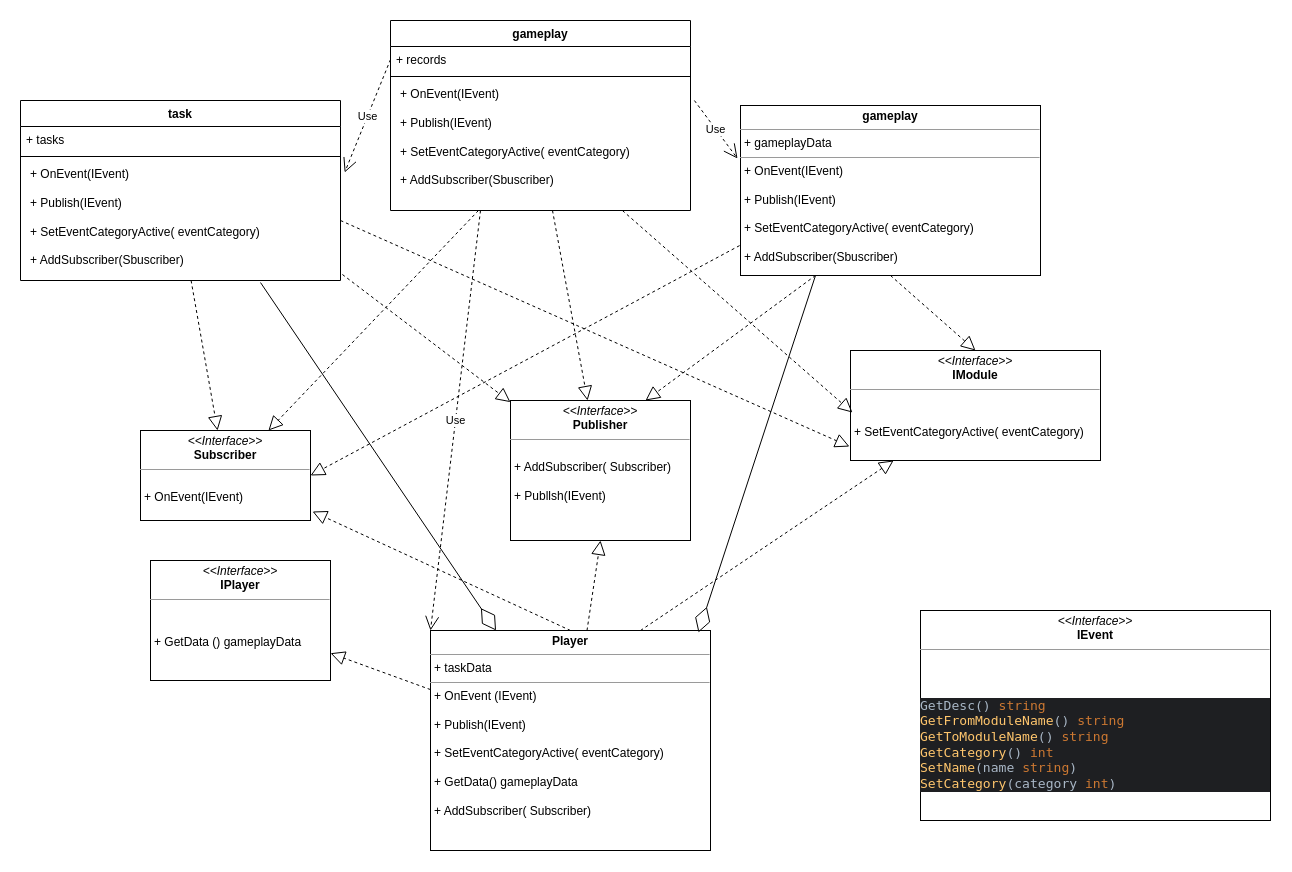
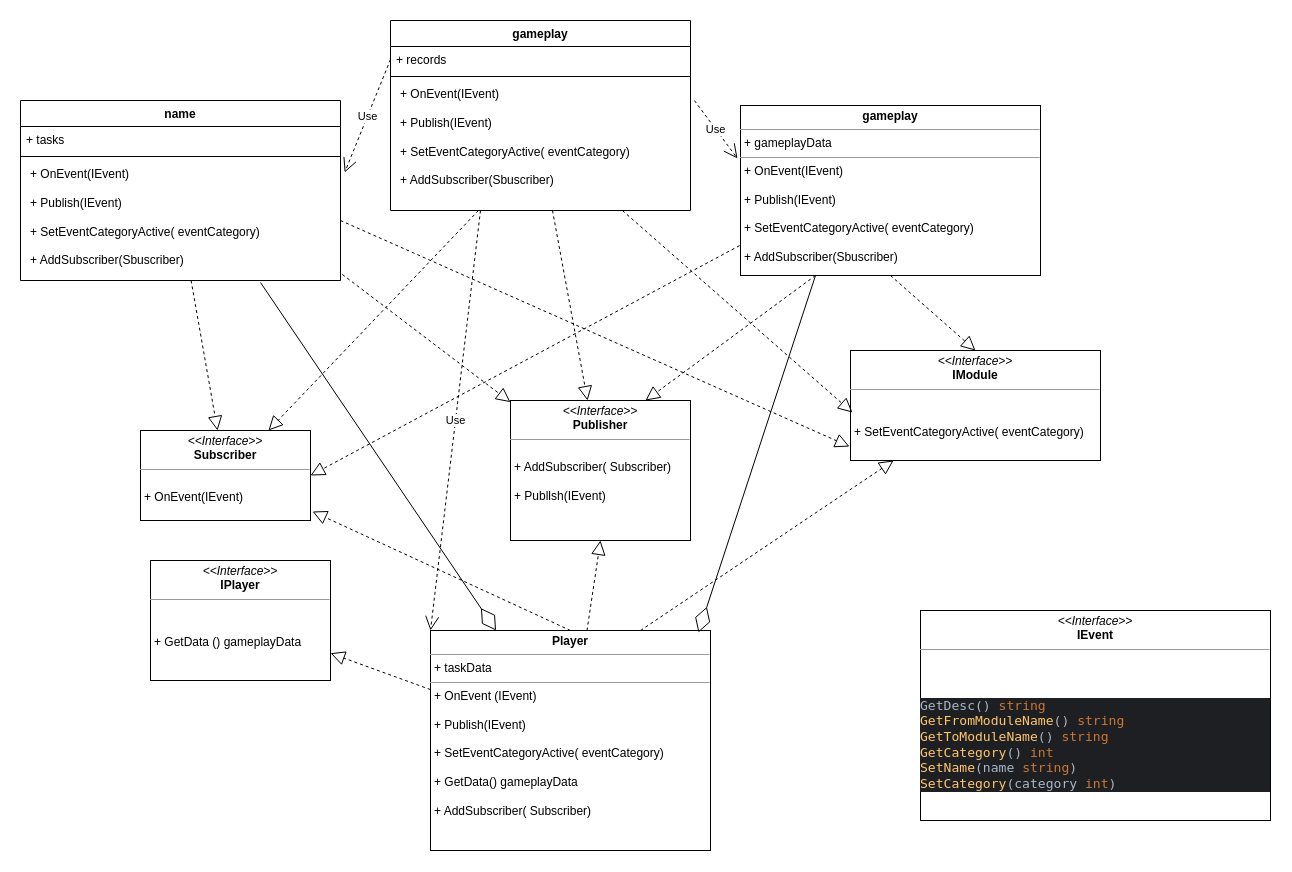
node "task": label "task" -> "name"
